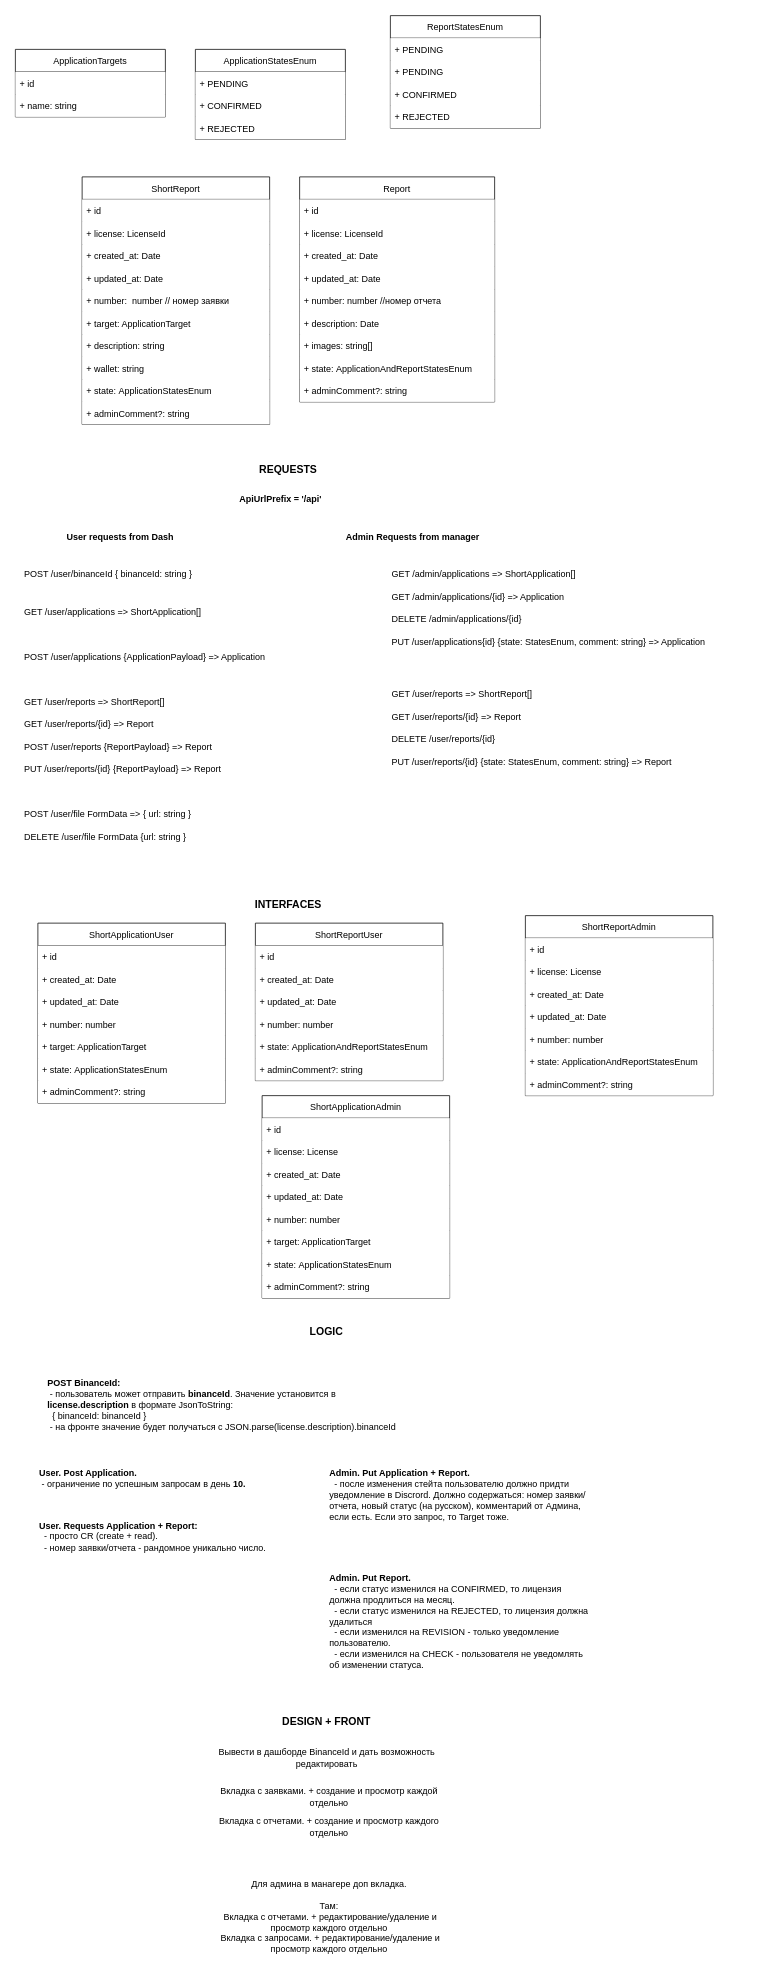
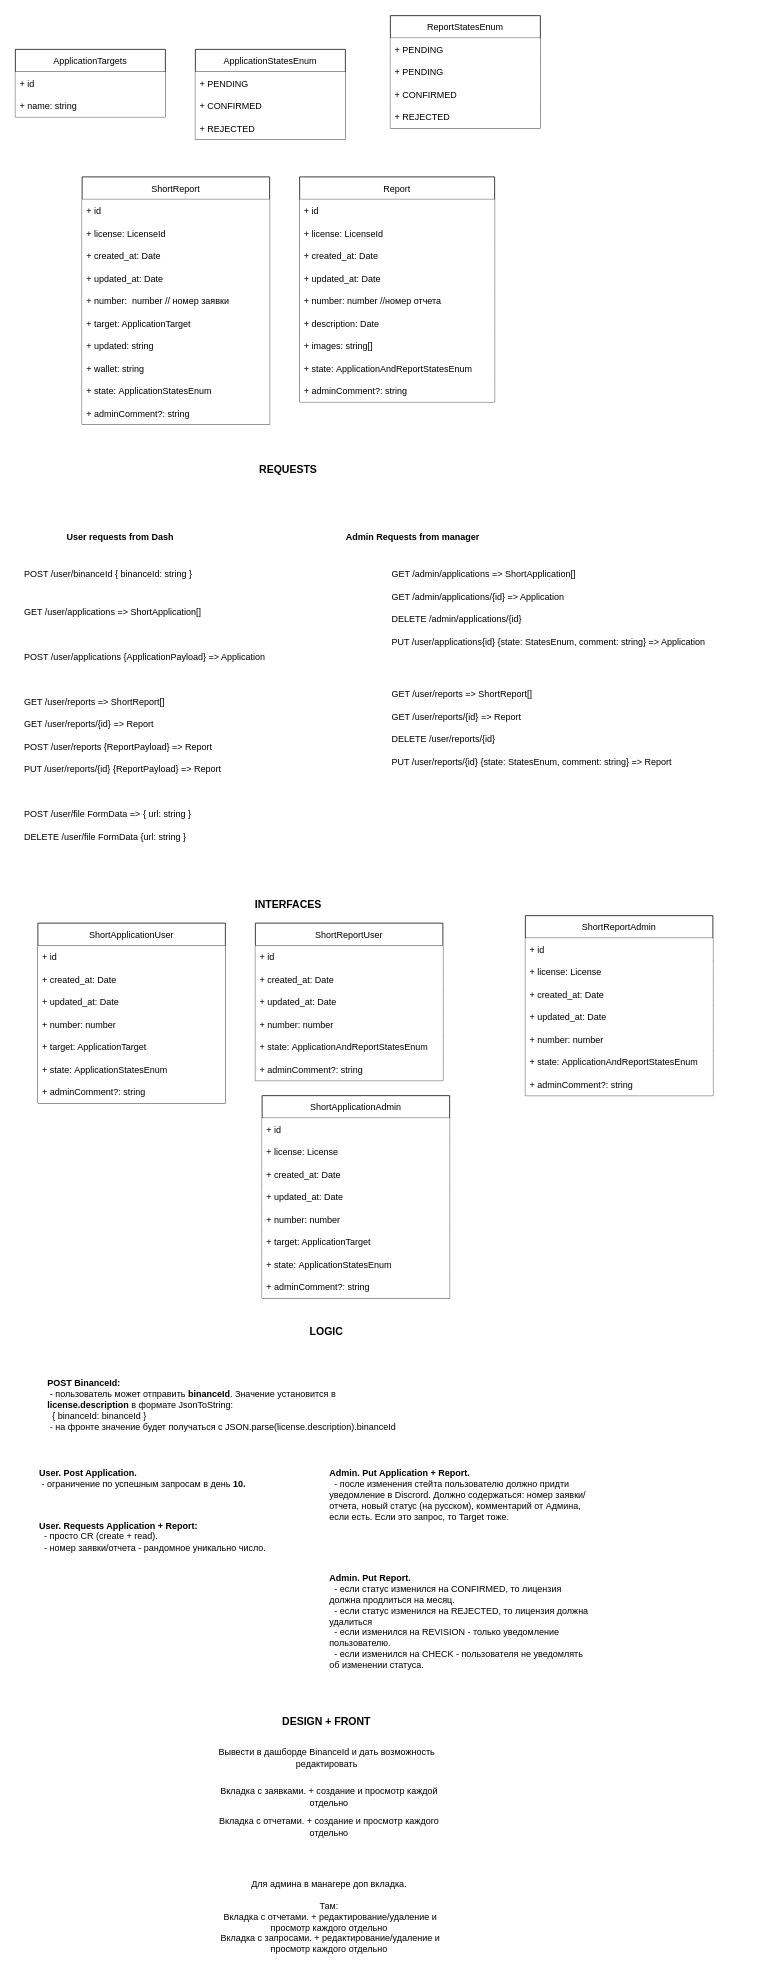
node "+ description: string": label "+ description: string" -> "+ updated: string"
node "ApiUrlPrefix = '/api'": removed
